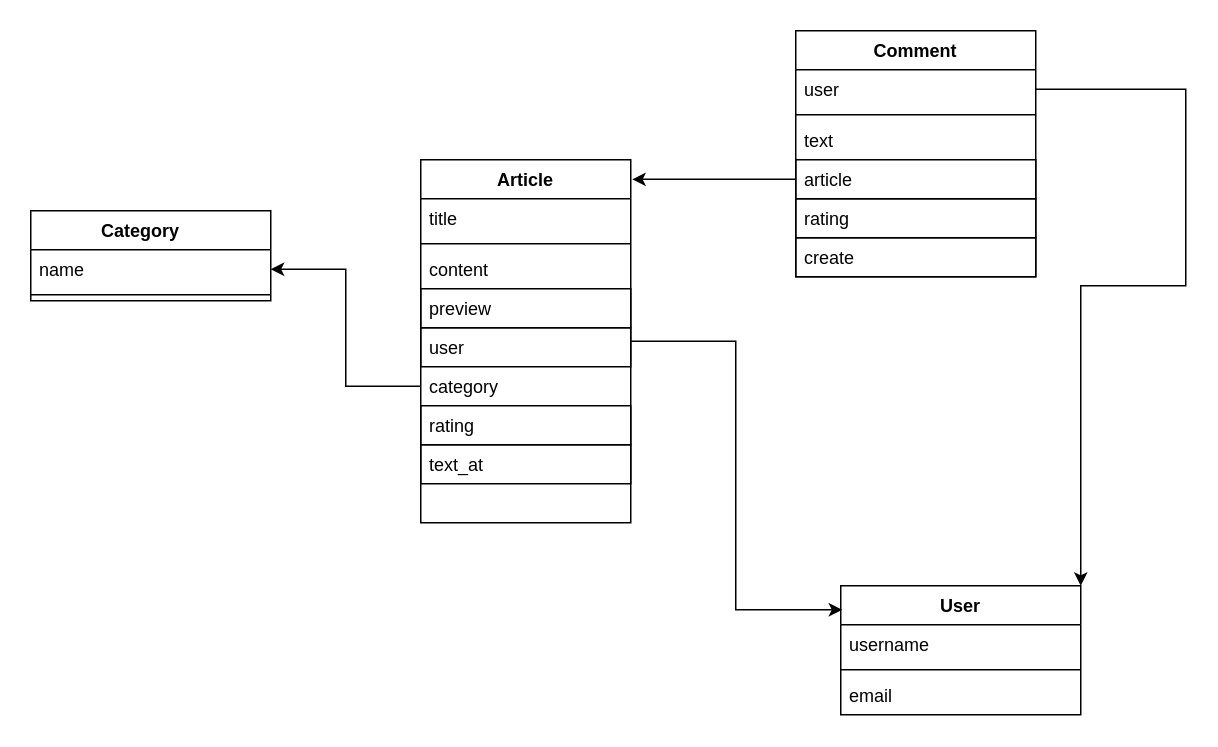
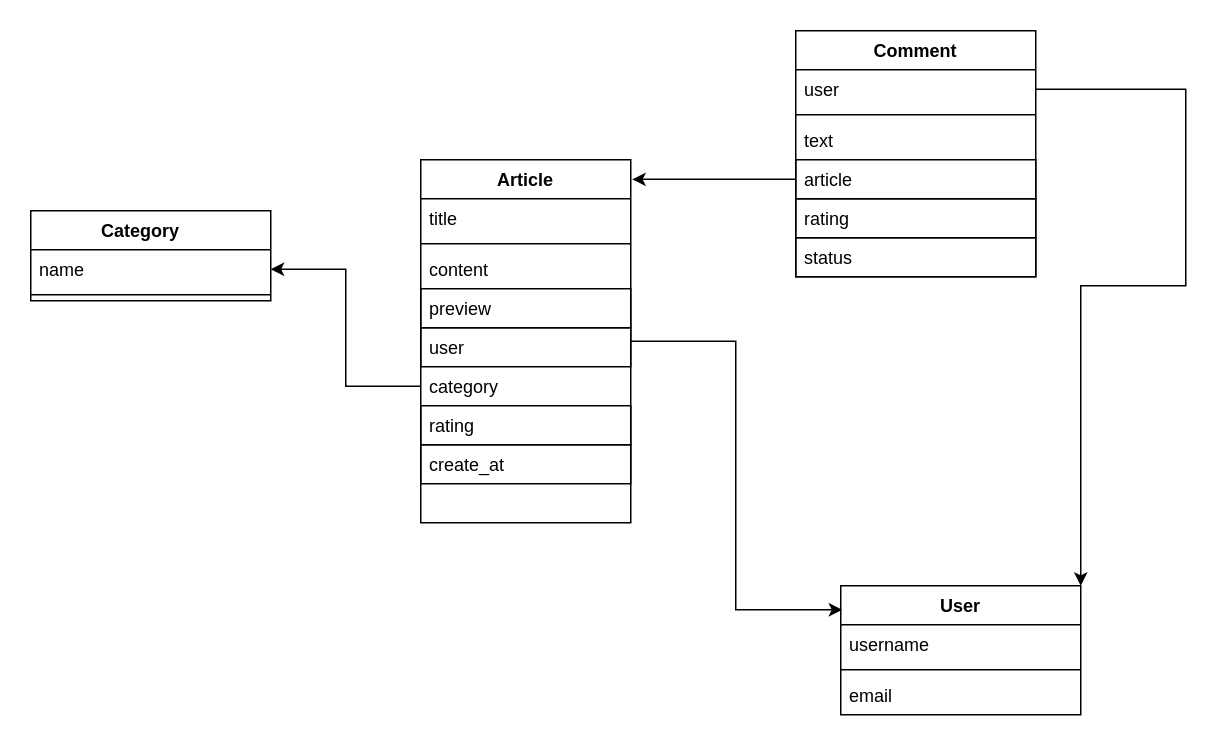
node "create": label "create" -> "status"
node "text_at": label "text_at" -> "create_at"
